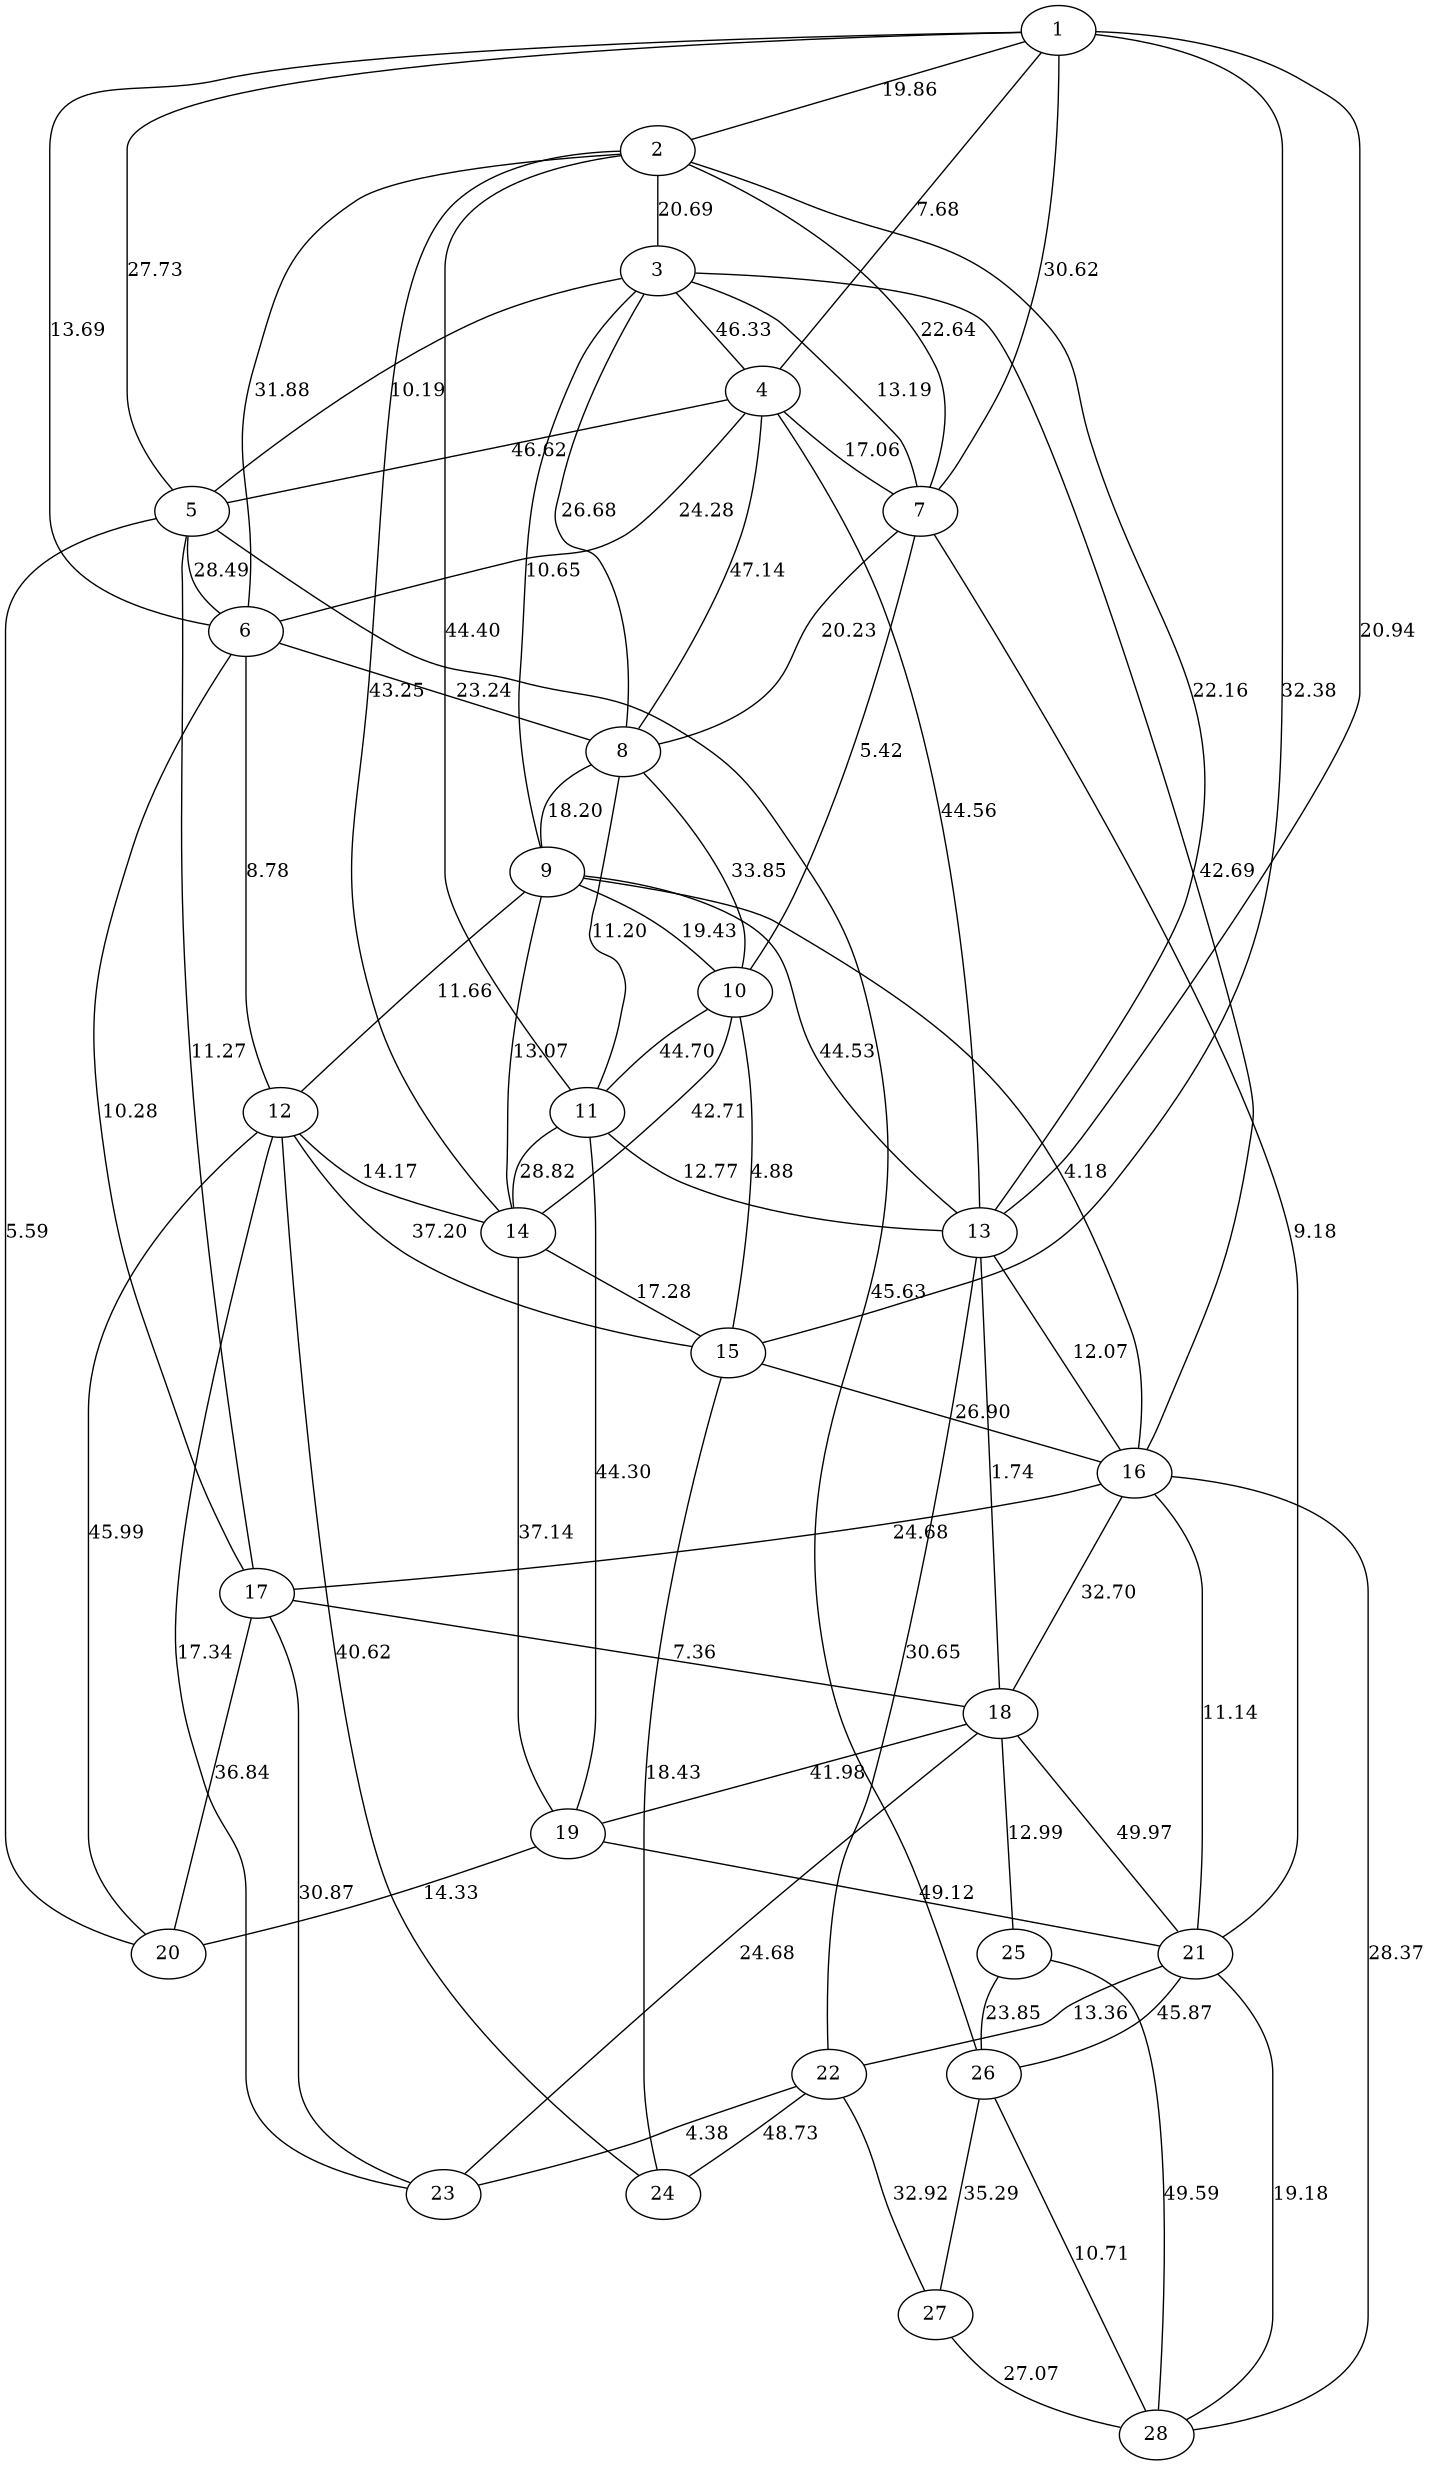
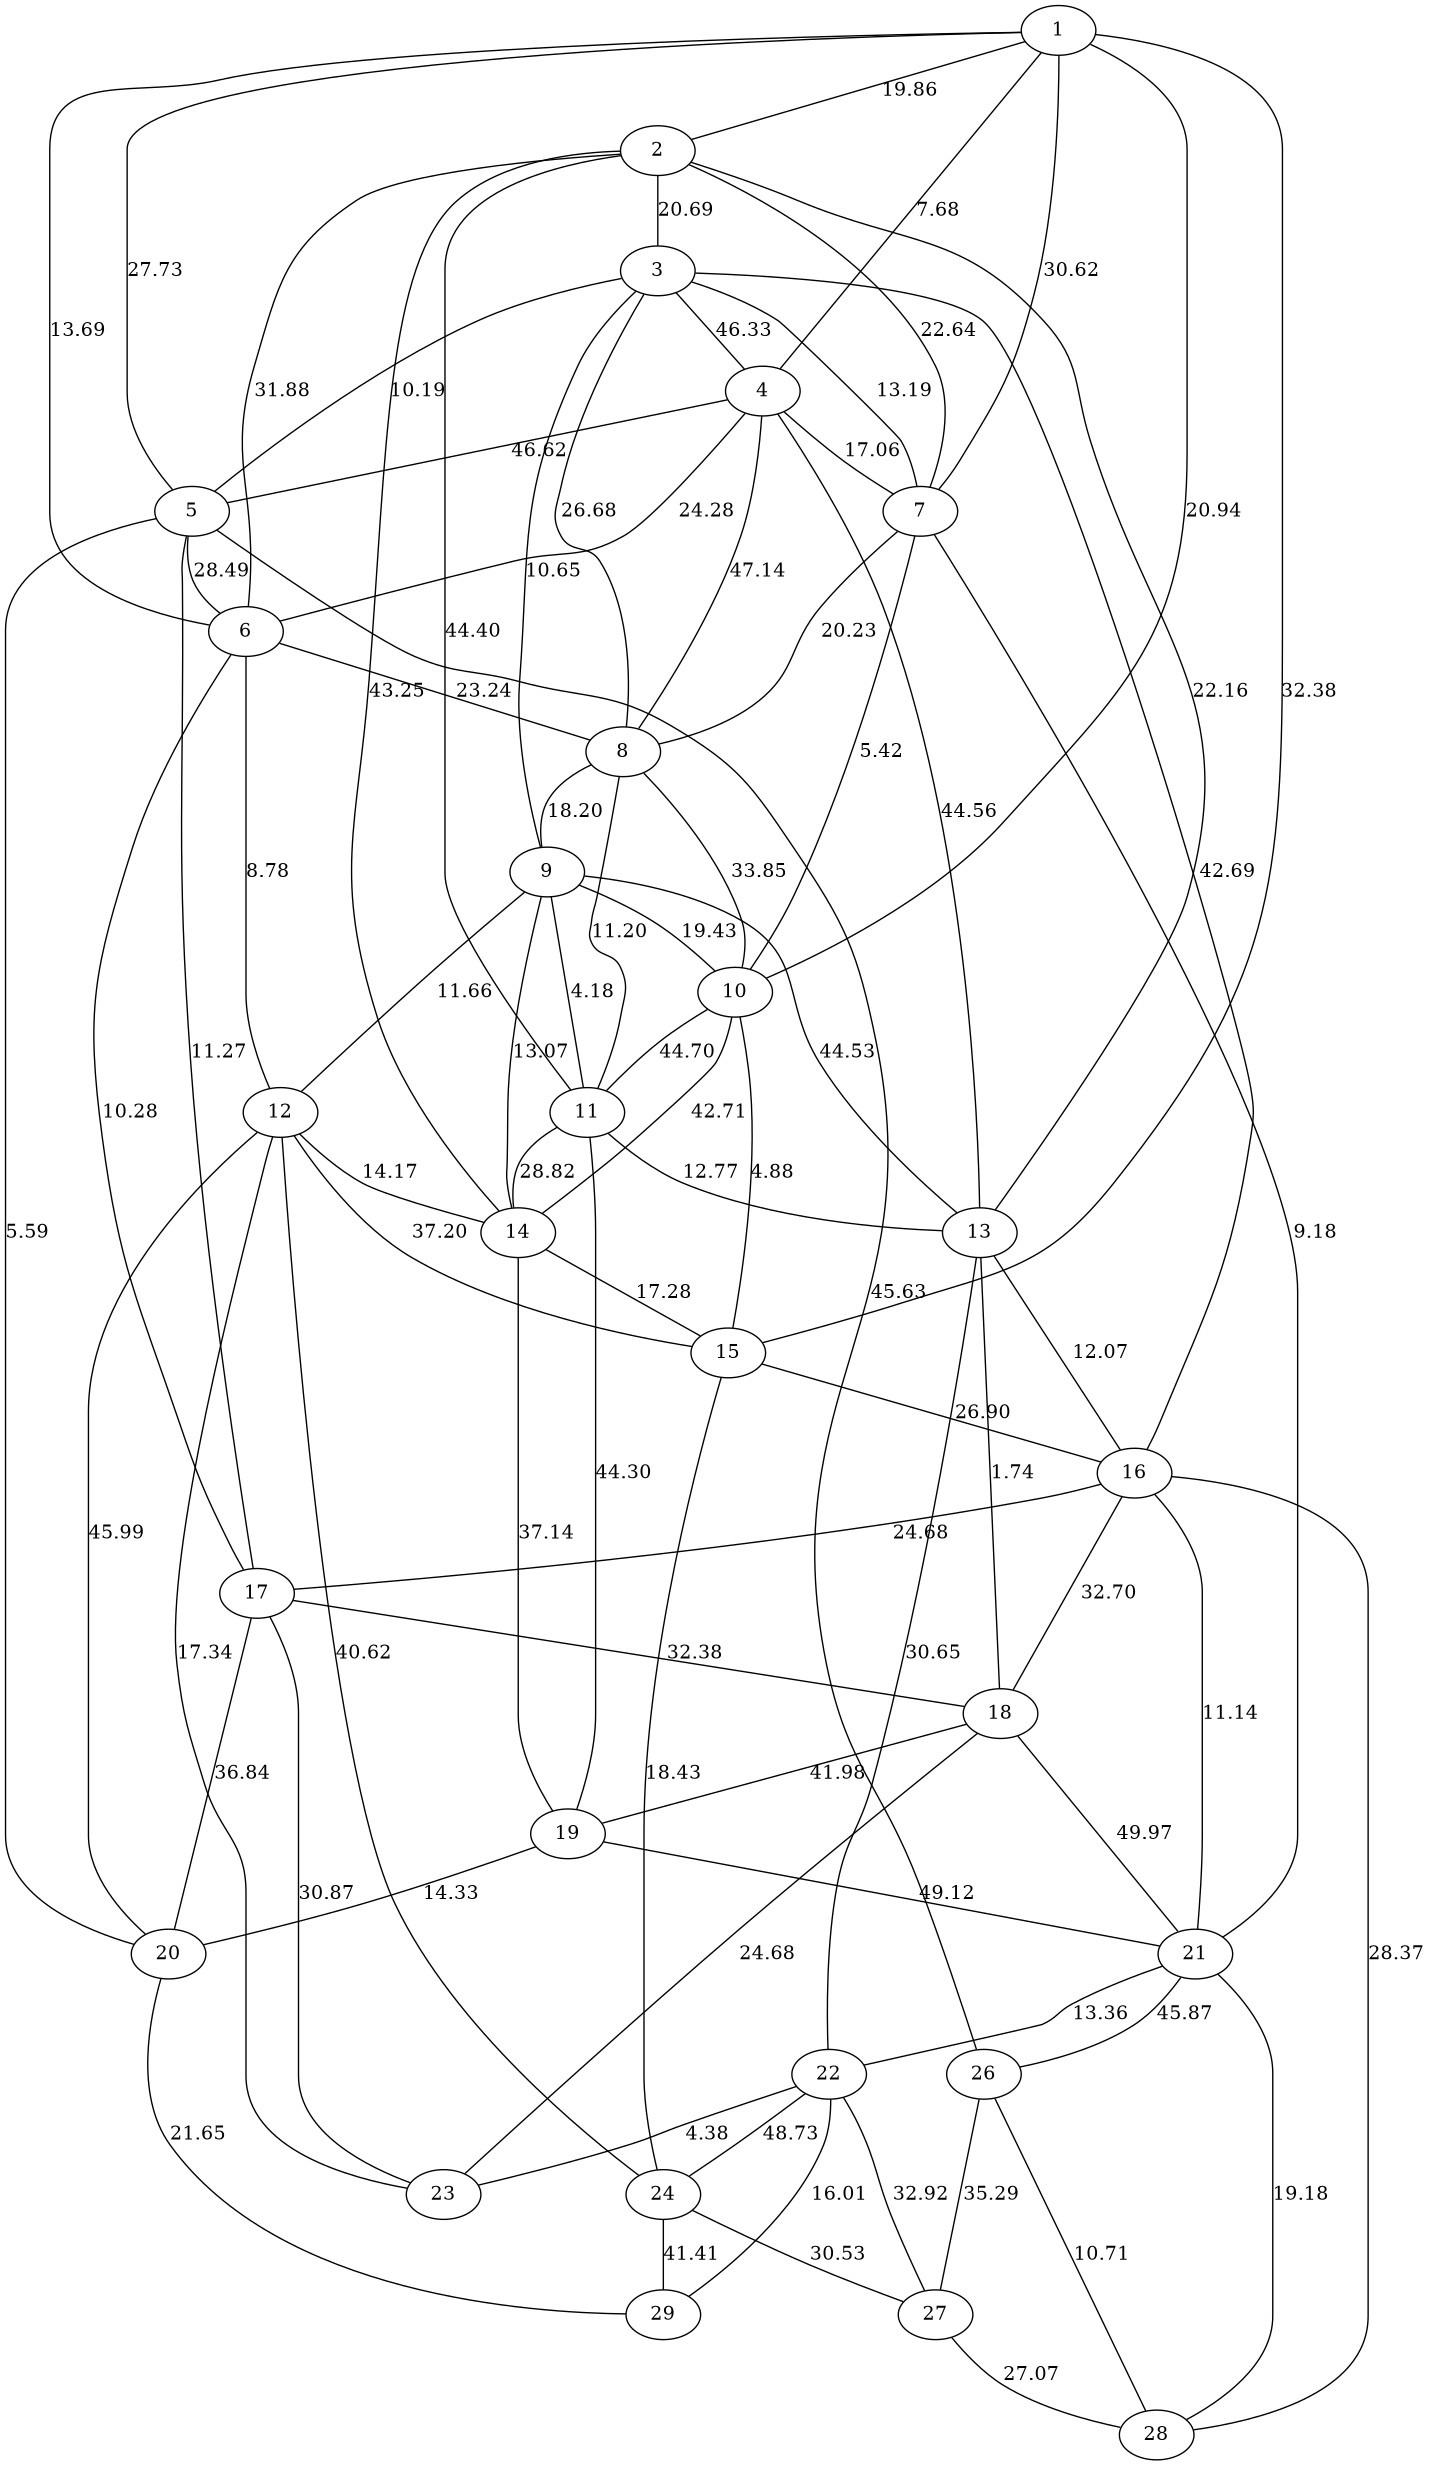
edge "1" -- "13": now "1" -- "10"
edge "9" -- "16": now "9" -- "11"
edge "17" -- "18": label "7.36" -> "32.38"
node "25": removed
edge "24" -- "27": added, label "30.53"
node "29": added
